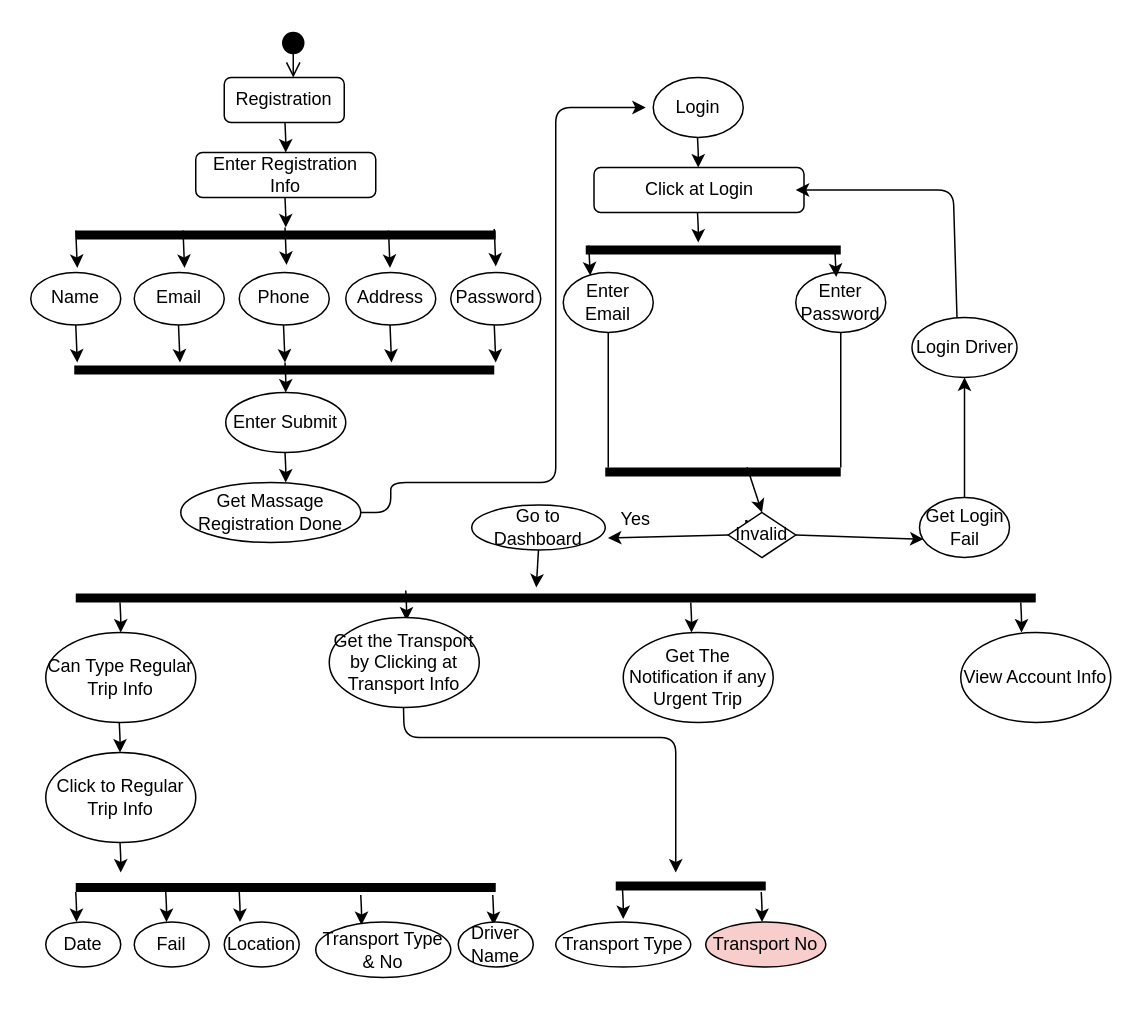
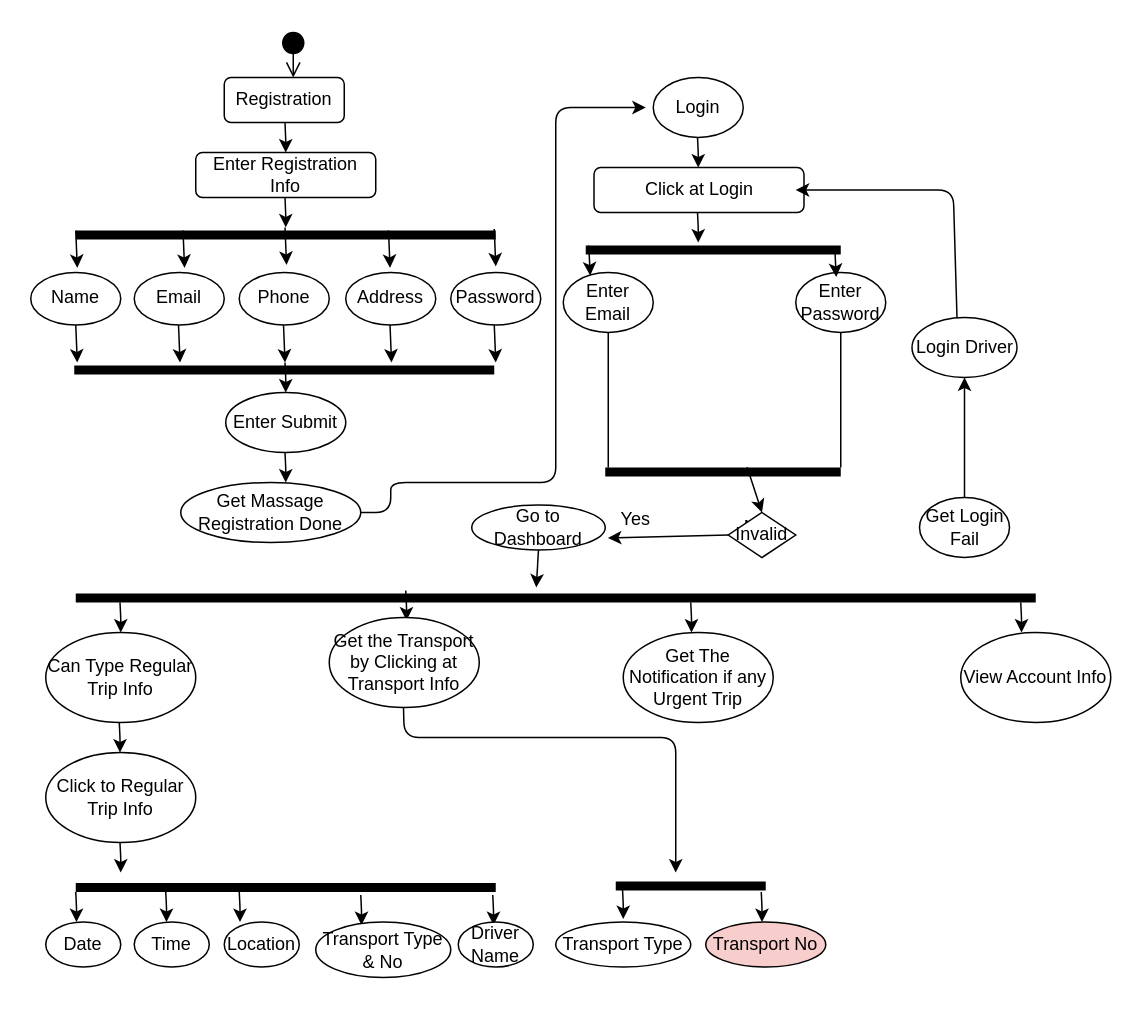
edge "Invalid" -> "Get Login Fail": removed
node "Fail": label "Fail" -> "Time"
